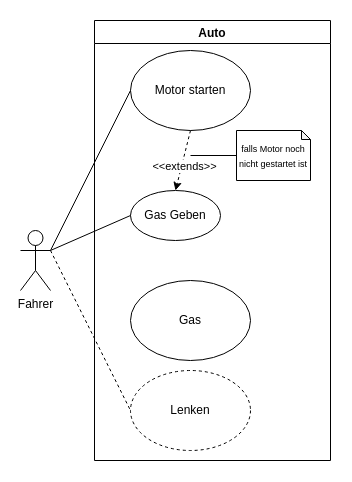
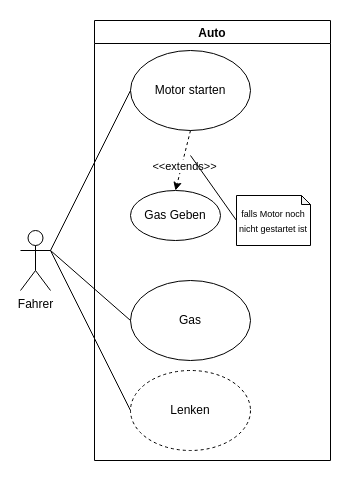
node "falls Motor noch nicht gestartet ist": moved (274, 156) -> (274, 221)
edge "Gas Geben" -- "Fahrer": removed
edge "Fahrer" -- "Gas": added
edge "Fahrer" -- "Lenken": style dashed -> solid
